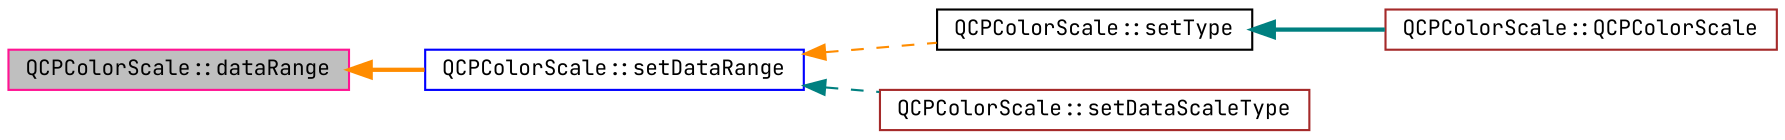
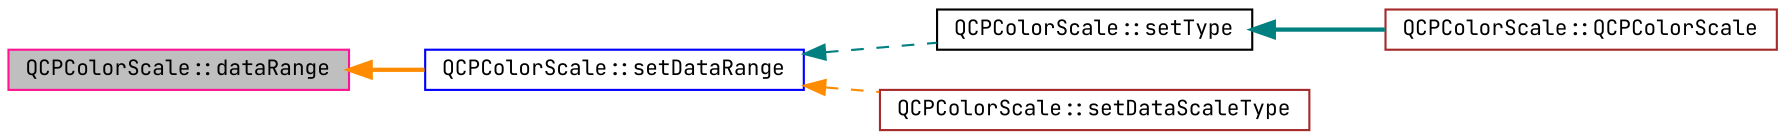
edge "QCPColorScale::setType" -> "QCPColorScale::setDataRange": color darkorange -> teal
edge "QCPColorScale::setDataScaleType" -> "QCPColorScale::setDataRange": color teal -> darkorange
